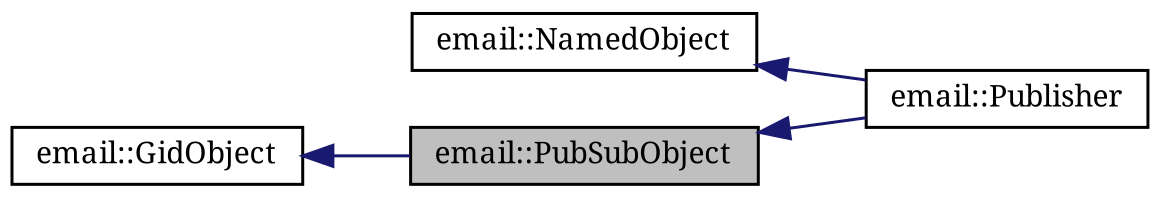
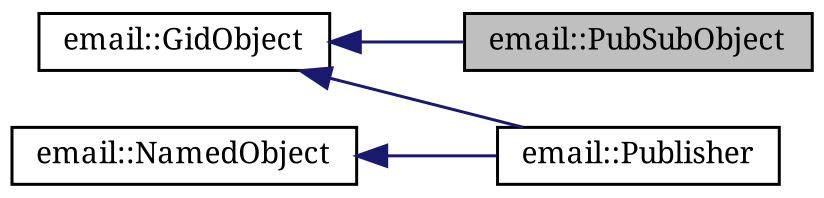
edge "email::Publisher" -> "email::PubSubObject": now "email::Publisher" -> "email::GidObject"
